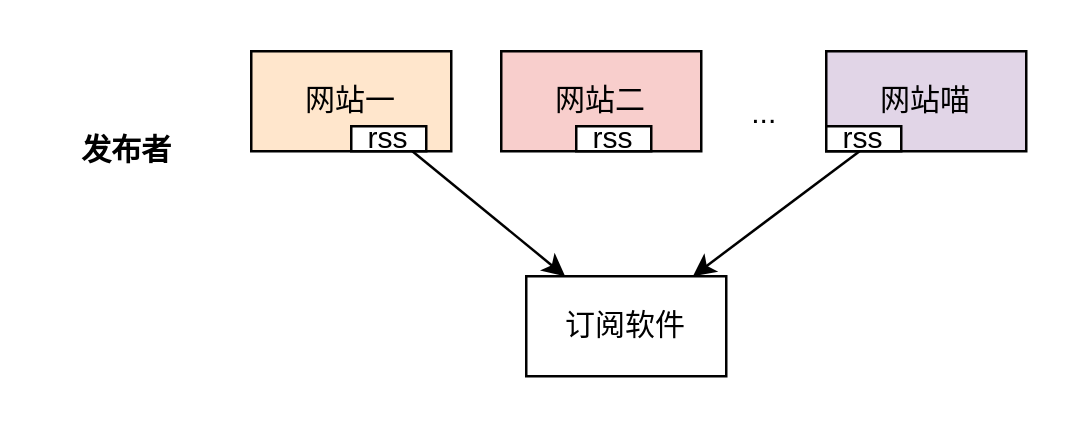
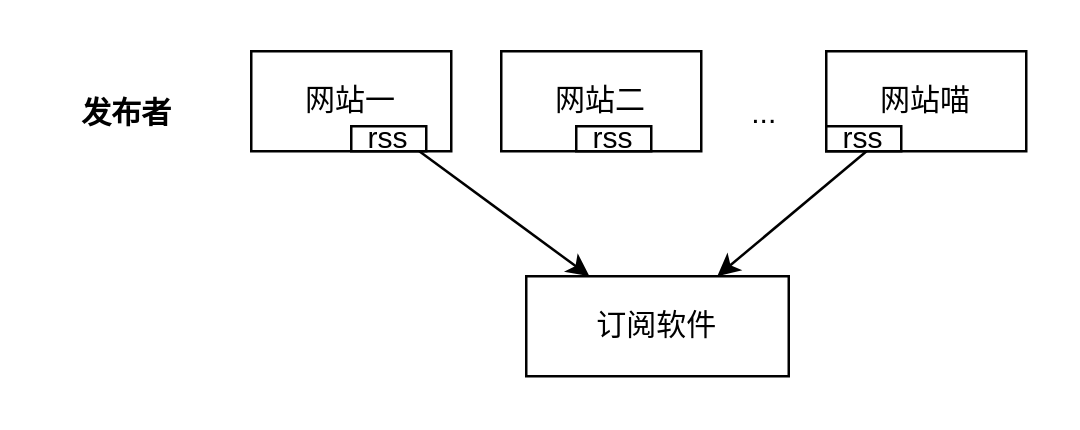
node "网站一": fillcolor #ffe6cc -> #ffffff
node "网站二": fillcolor #f8cecc -> #ffffff
node "网站喵": fillcolor #e1d5e7 -> #ffffff
node "发布者": moved (126, 151) -> (126, 114)
node "订阅软件": size 200x100 -> 263x100
